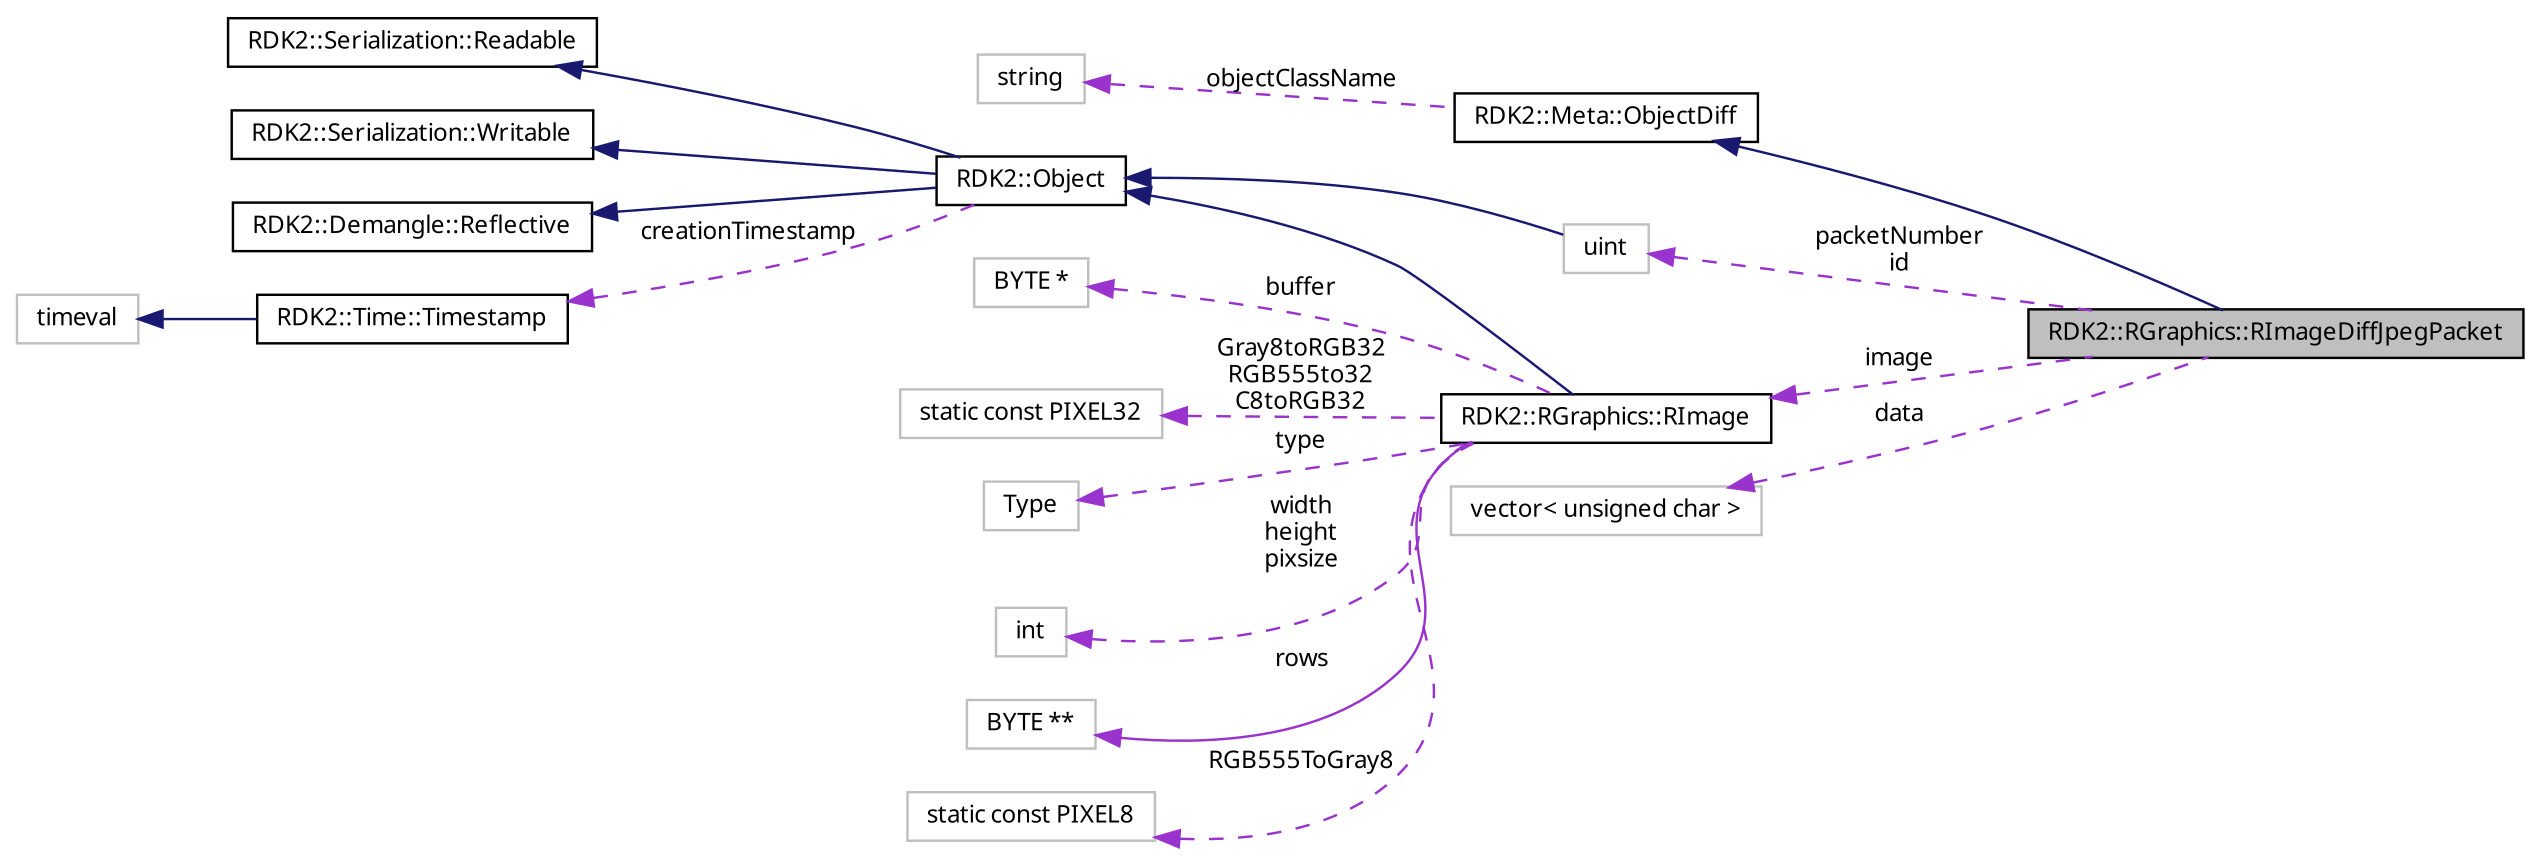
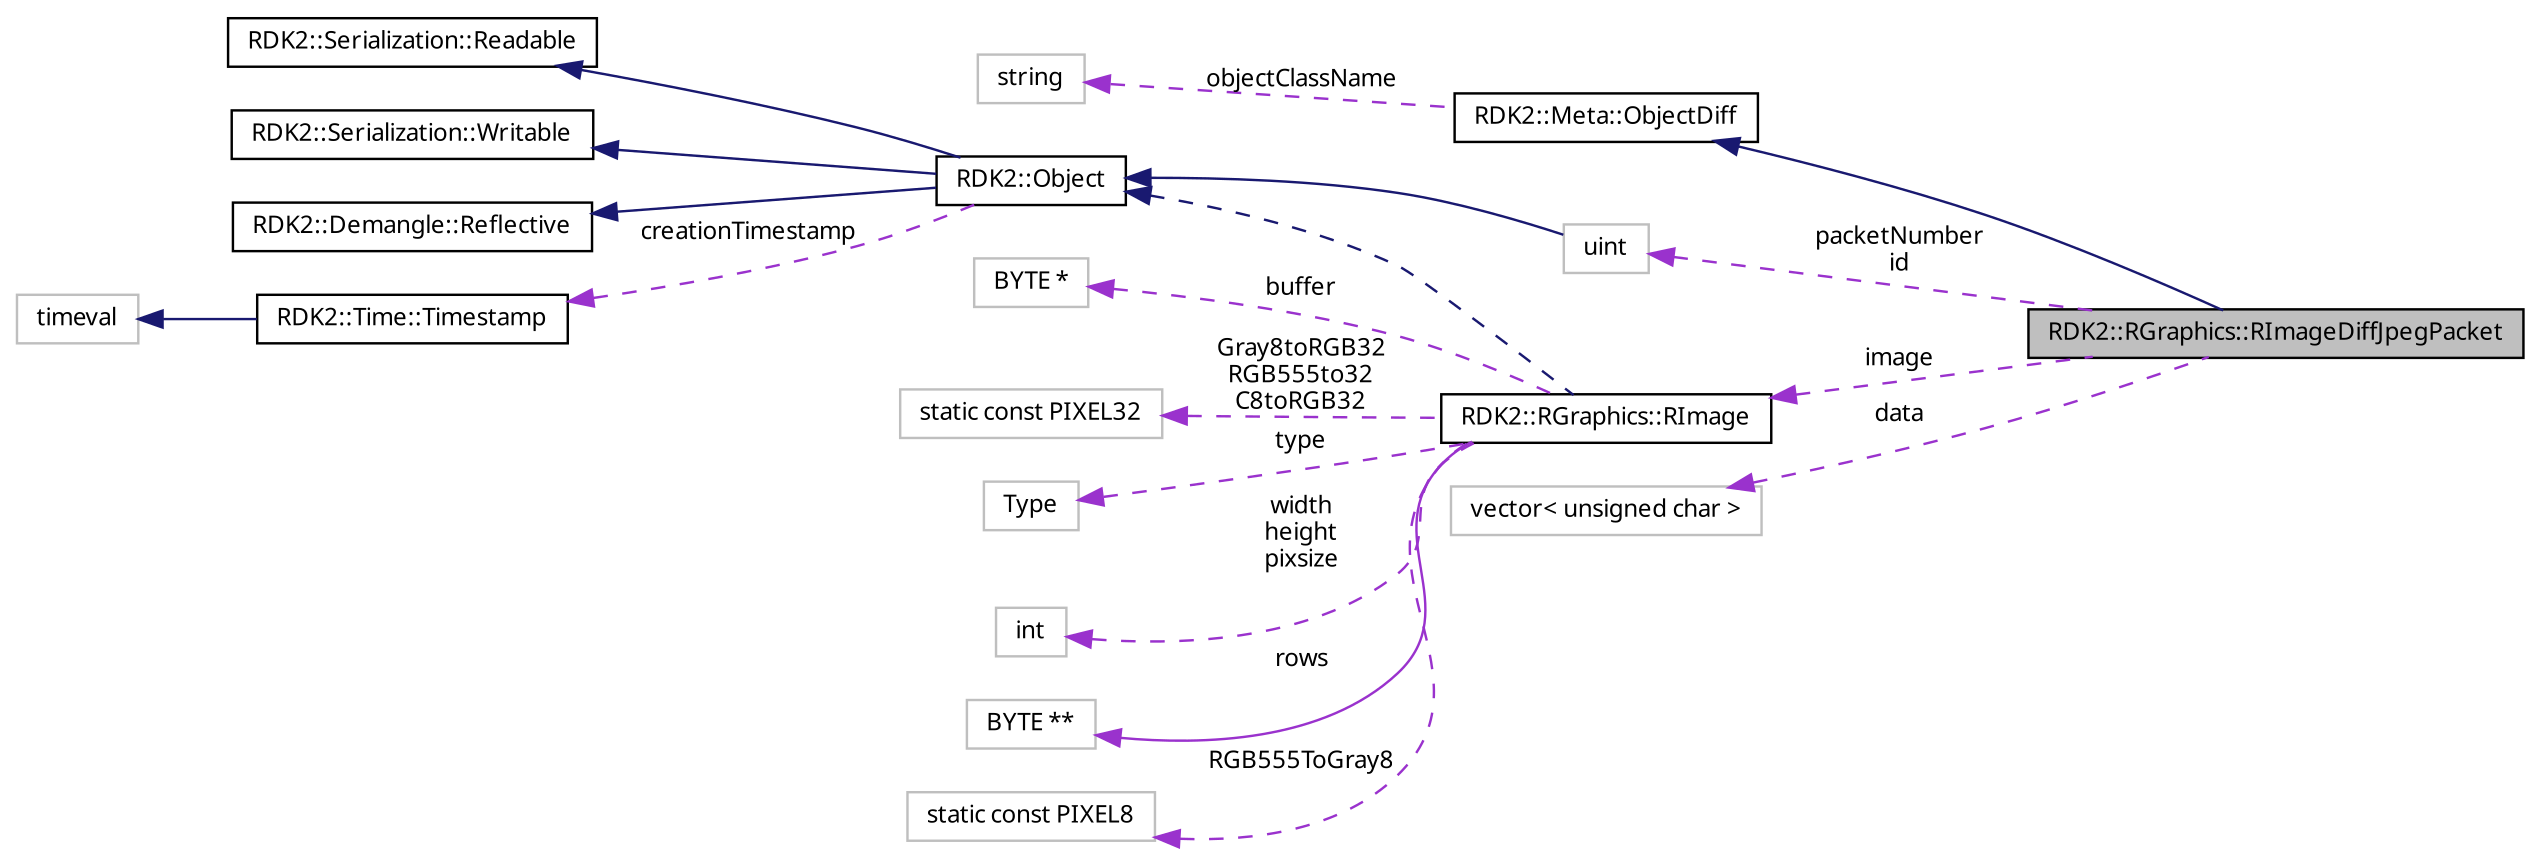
edge "RDK2::RGraphics::RImage" -> "RDK2::Object": style solid -> dashed
